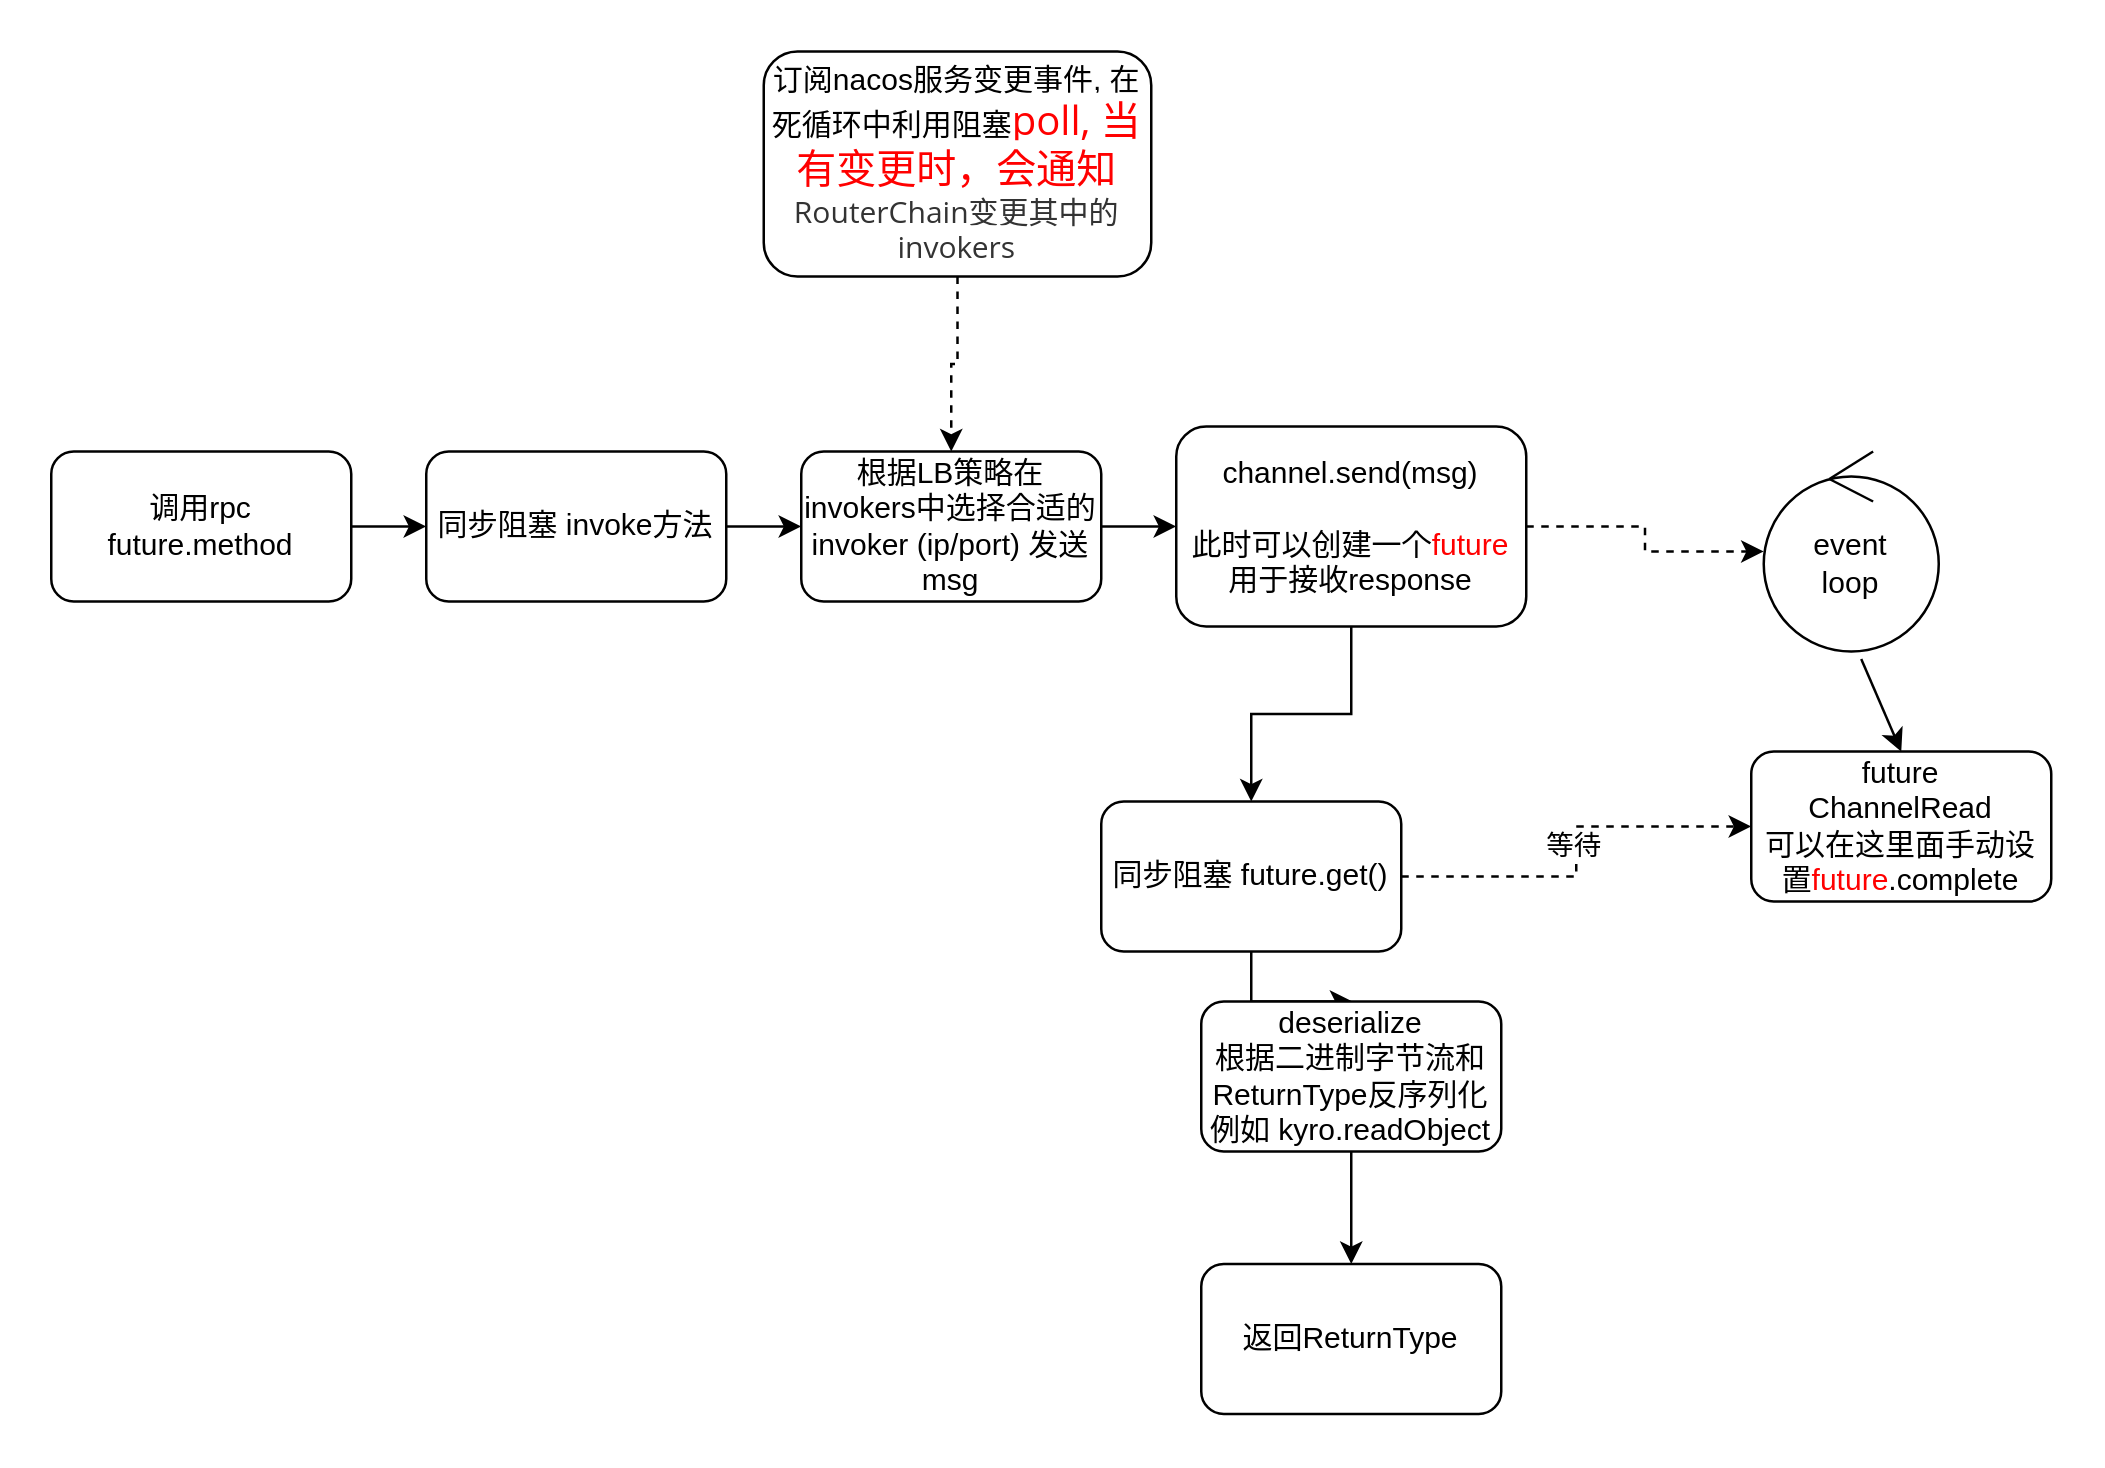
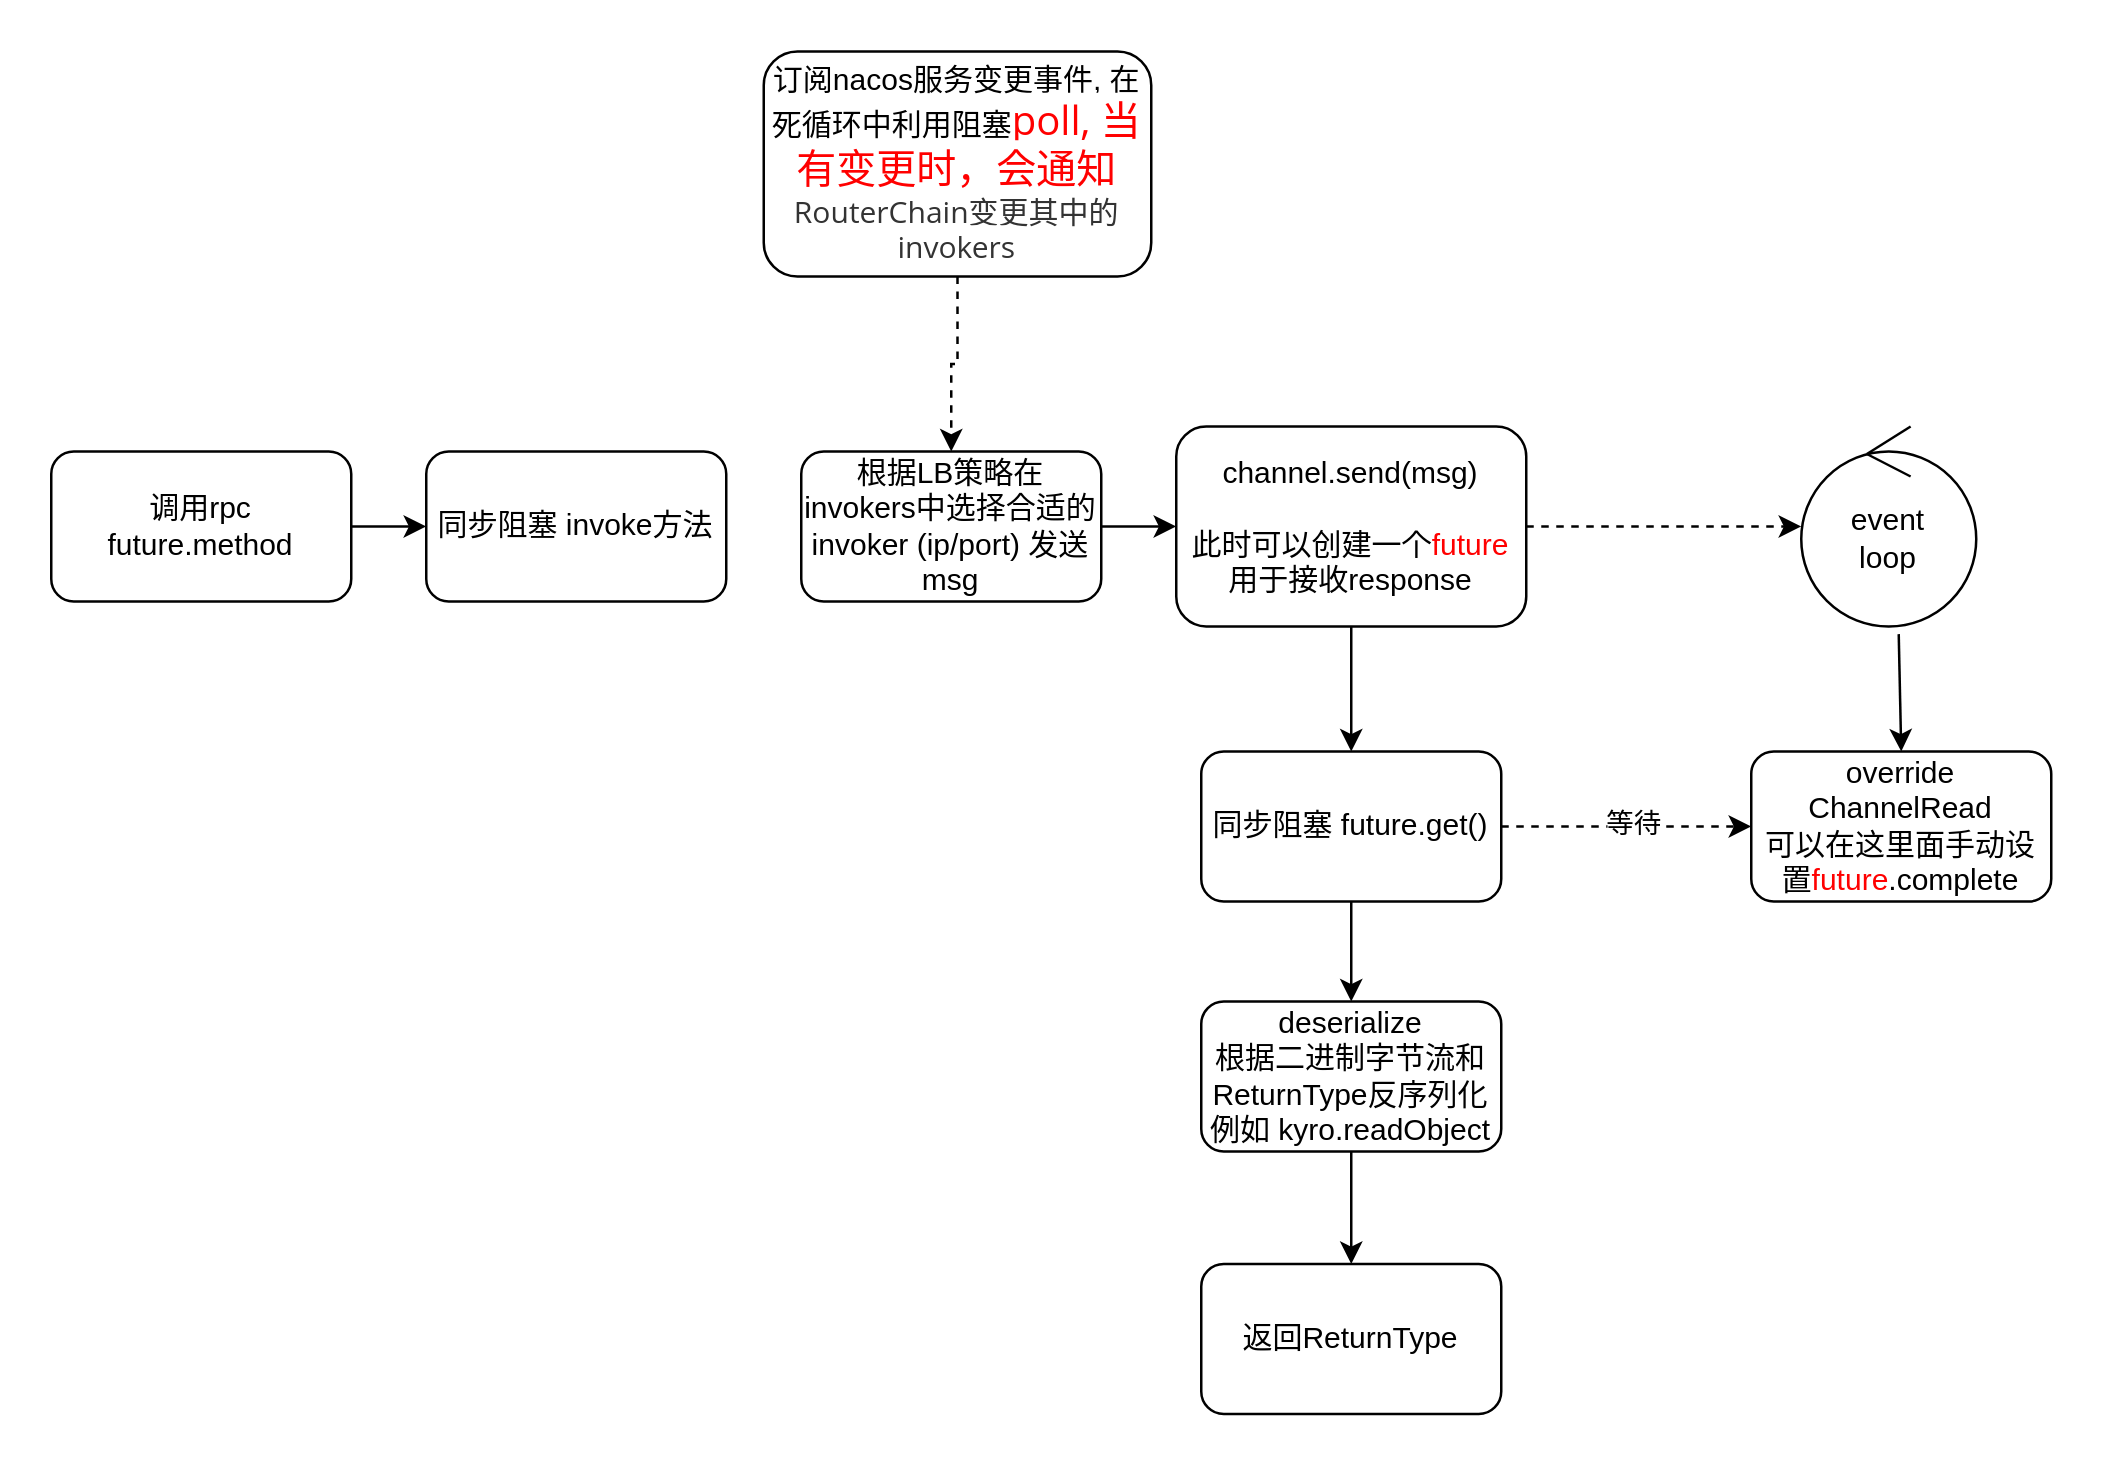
edge "同步阻塞 invoke方法" -> "根据LB策略在invokers中选择合适的invoker (ip/port) 发送msg": removed
node "event loop": moved (1851, 551) -> (1889, 526)
node "future ChannelRead 可以在这里面手动设置future.complete": label "future ChannelRead 可以在这里面手动设置future.complete" -> "override ChannelRead 可以在这里面手动设置future.complete"
node "同步阻塞 future.get()": moved (1251, 876) -> (1351, 826)
